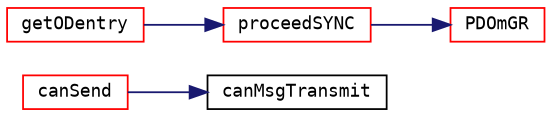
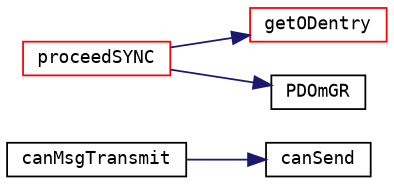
edge "getODentry" -> "proceedSYNC": reversed
node "PDOmGR": color red -> black
node "canSend": color red -> black
edge "canSend" -> "canMsgTransmit": reversed
